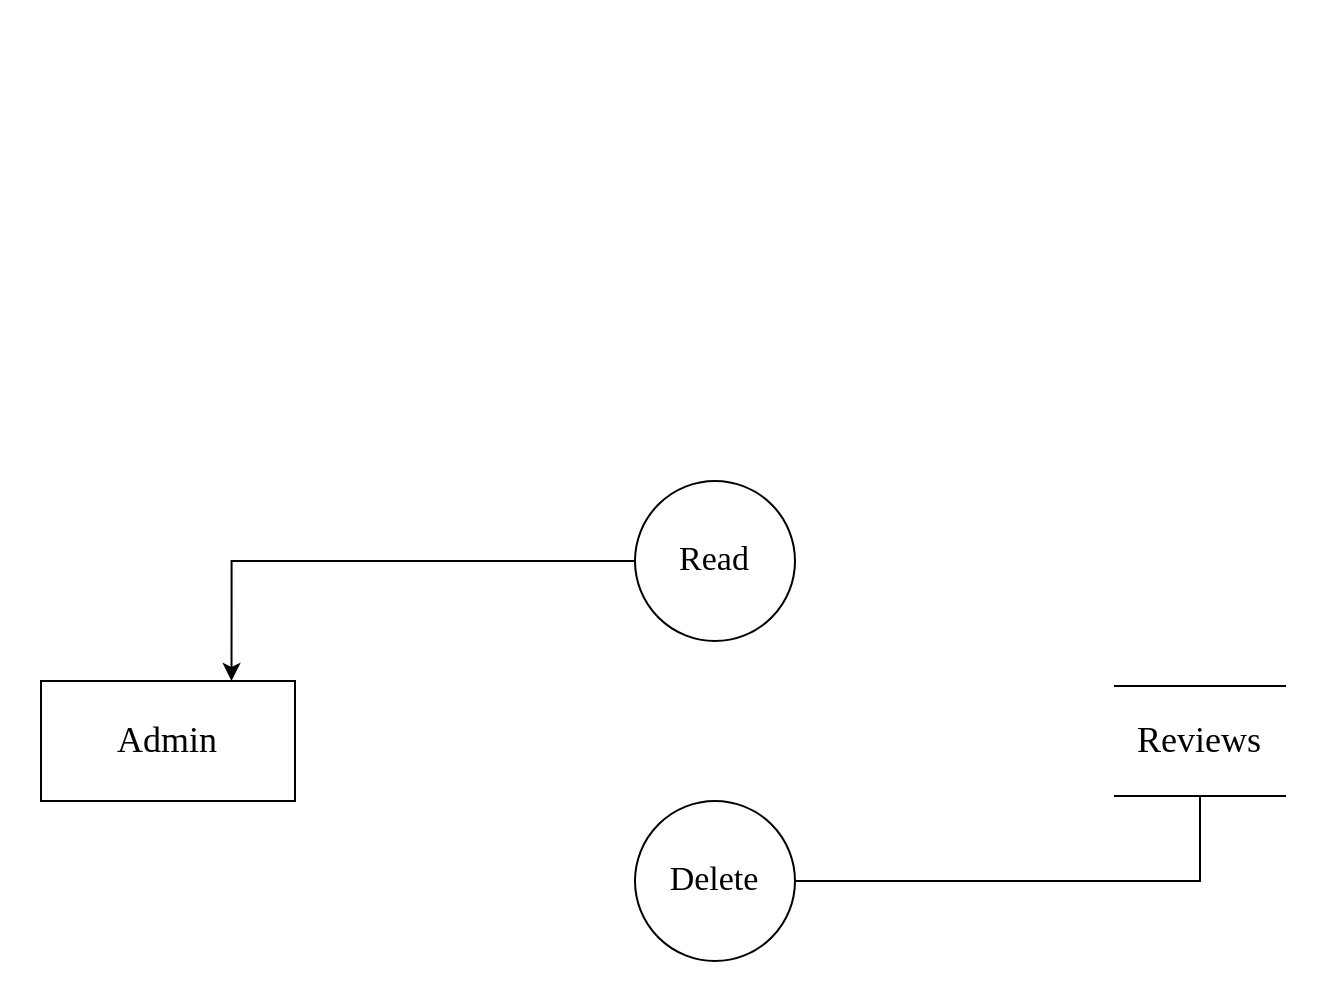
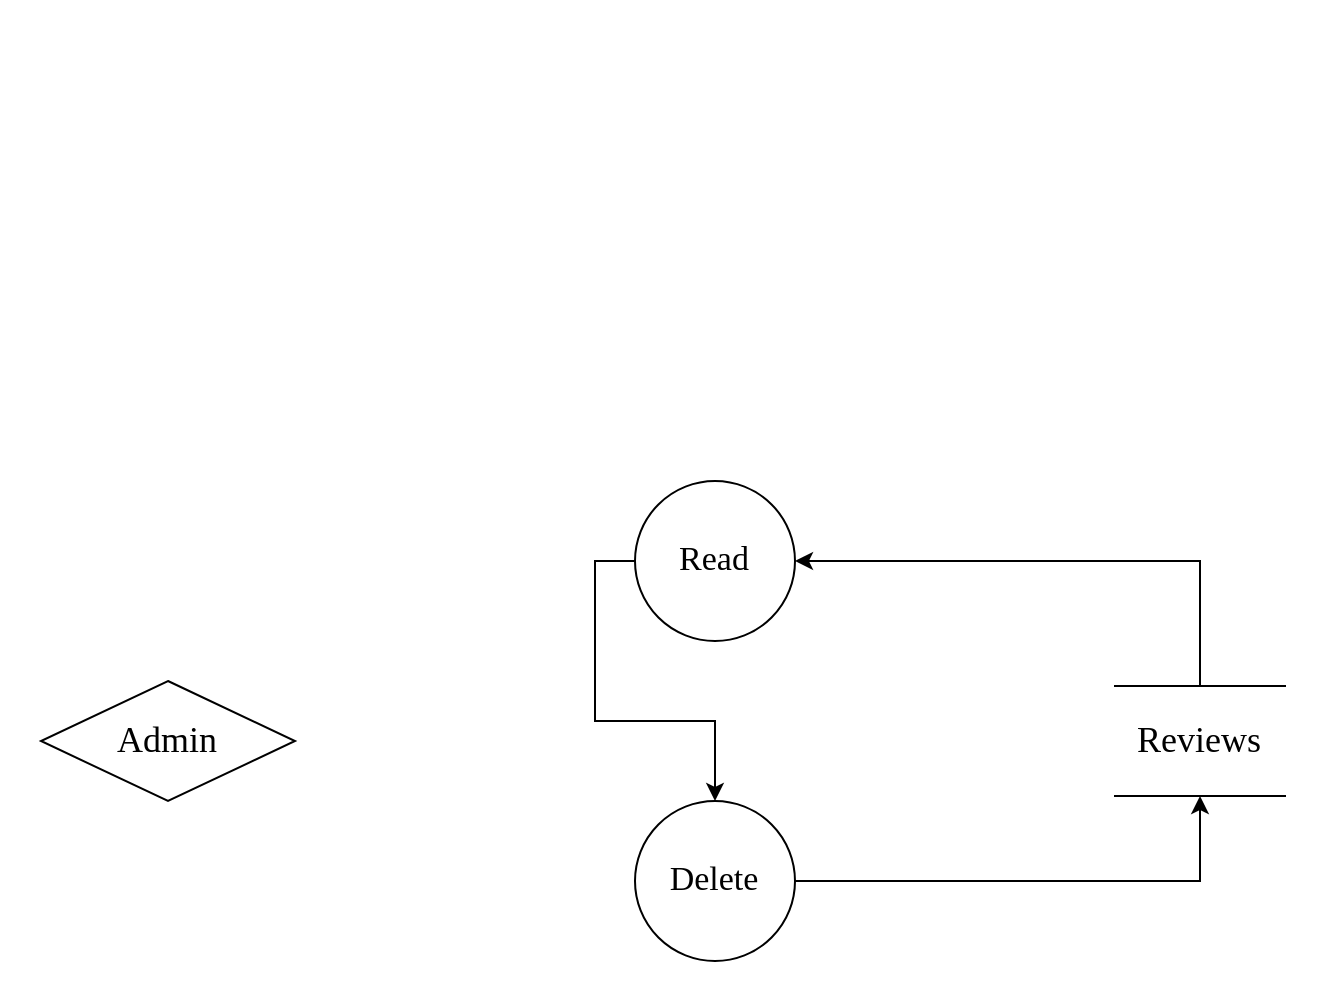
edge "Read" -> "Admin": now "Read" -> "Delete"
edge "Reviews" -> "Read": added
node "Admin": shape rectangle -> diamond
edge "Reviews" -- "Delete": arrowhead none -> classic
